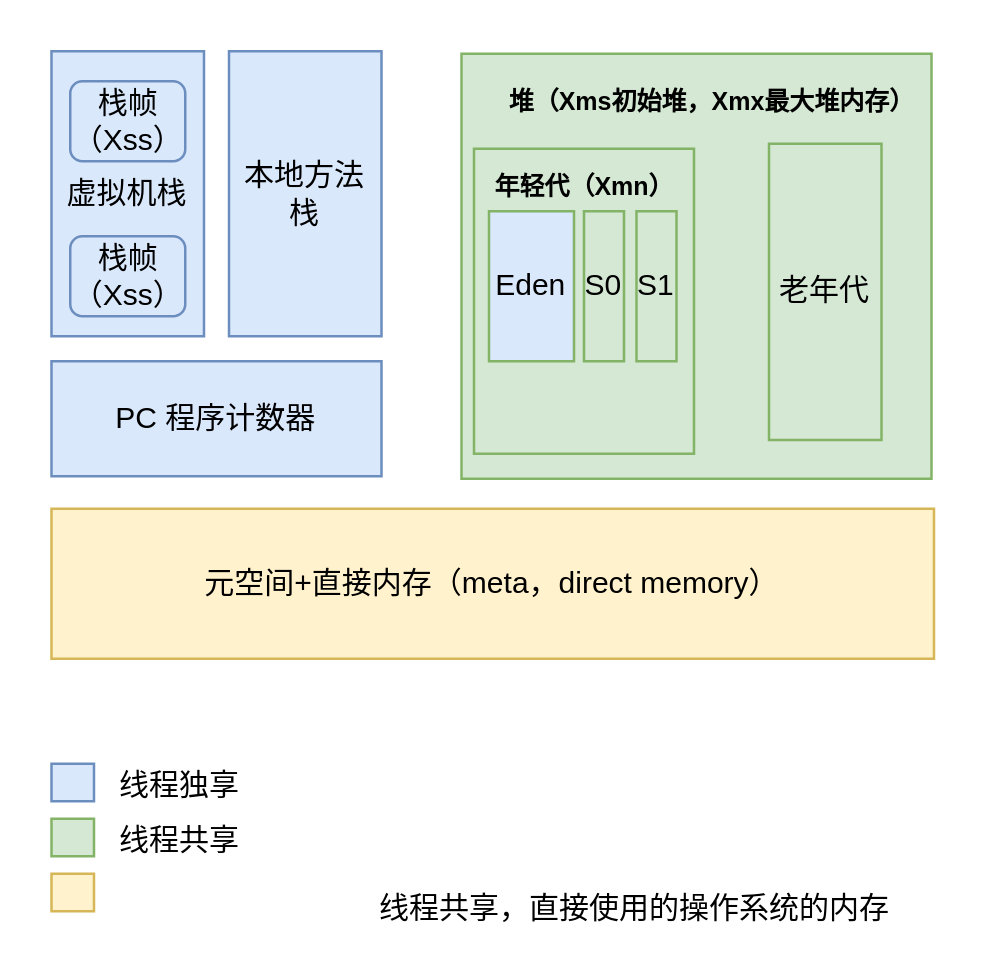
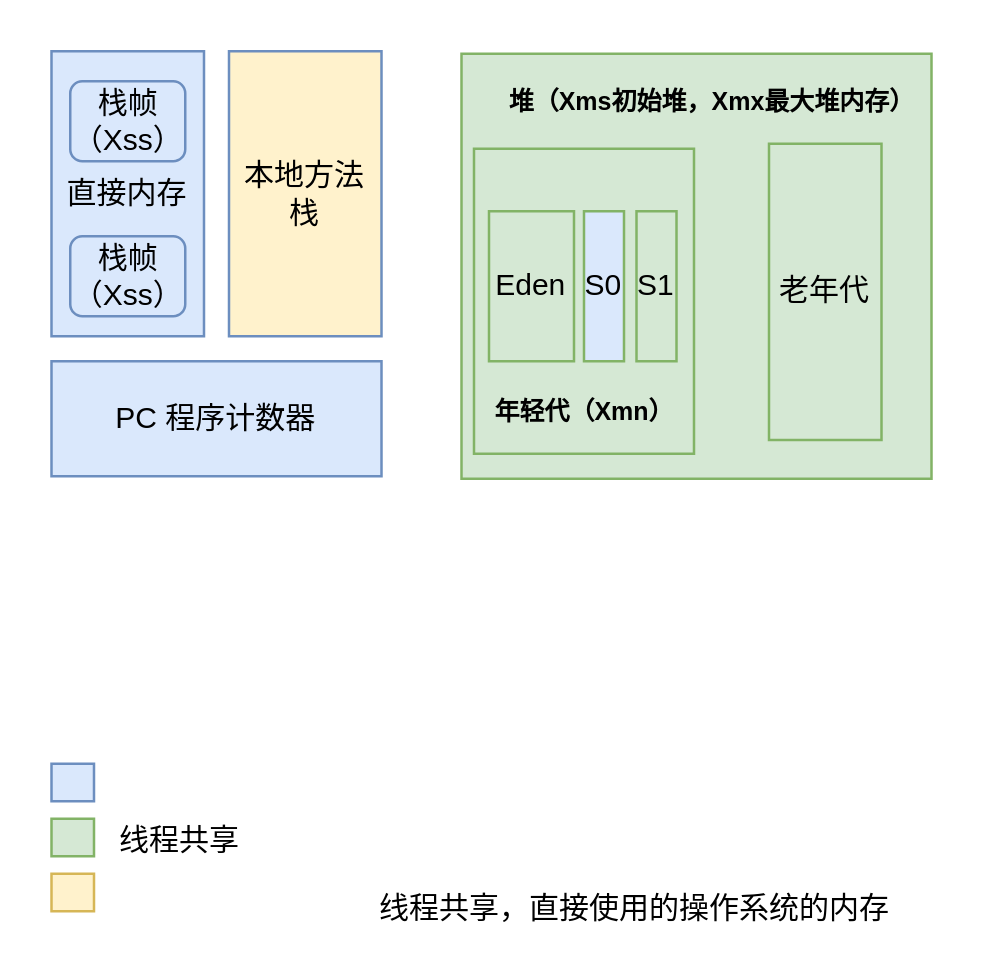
node "年轻代（Xmn）": moved (584, 176) -> (584, 401)
node "虚拟机栈": label "虚拟机栈" -> "直接内存"
node "本地方法栈": fillcolor #dae8fc -> #fff2cc
node "Eden": fillcolor #dae8fc -> #d5e8d4
node "S0": fillcolor #d5e8d4 -> #dae8fc
node "元空间+直接内存（meta，direct memory）": removed
node "线程独享": removed
